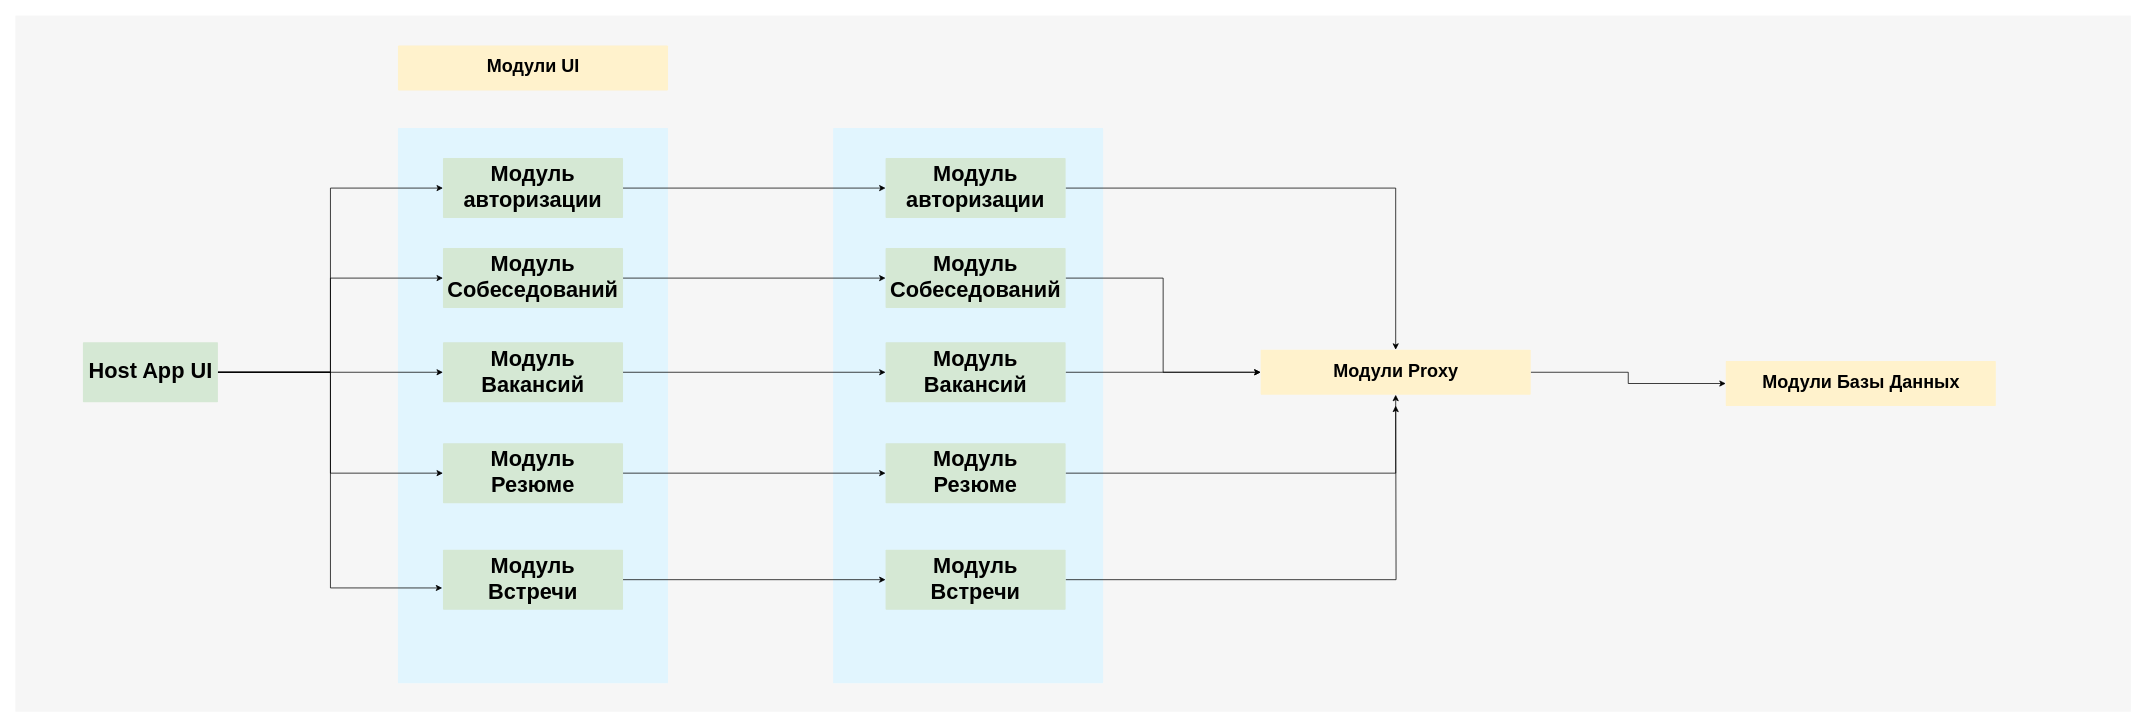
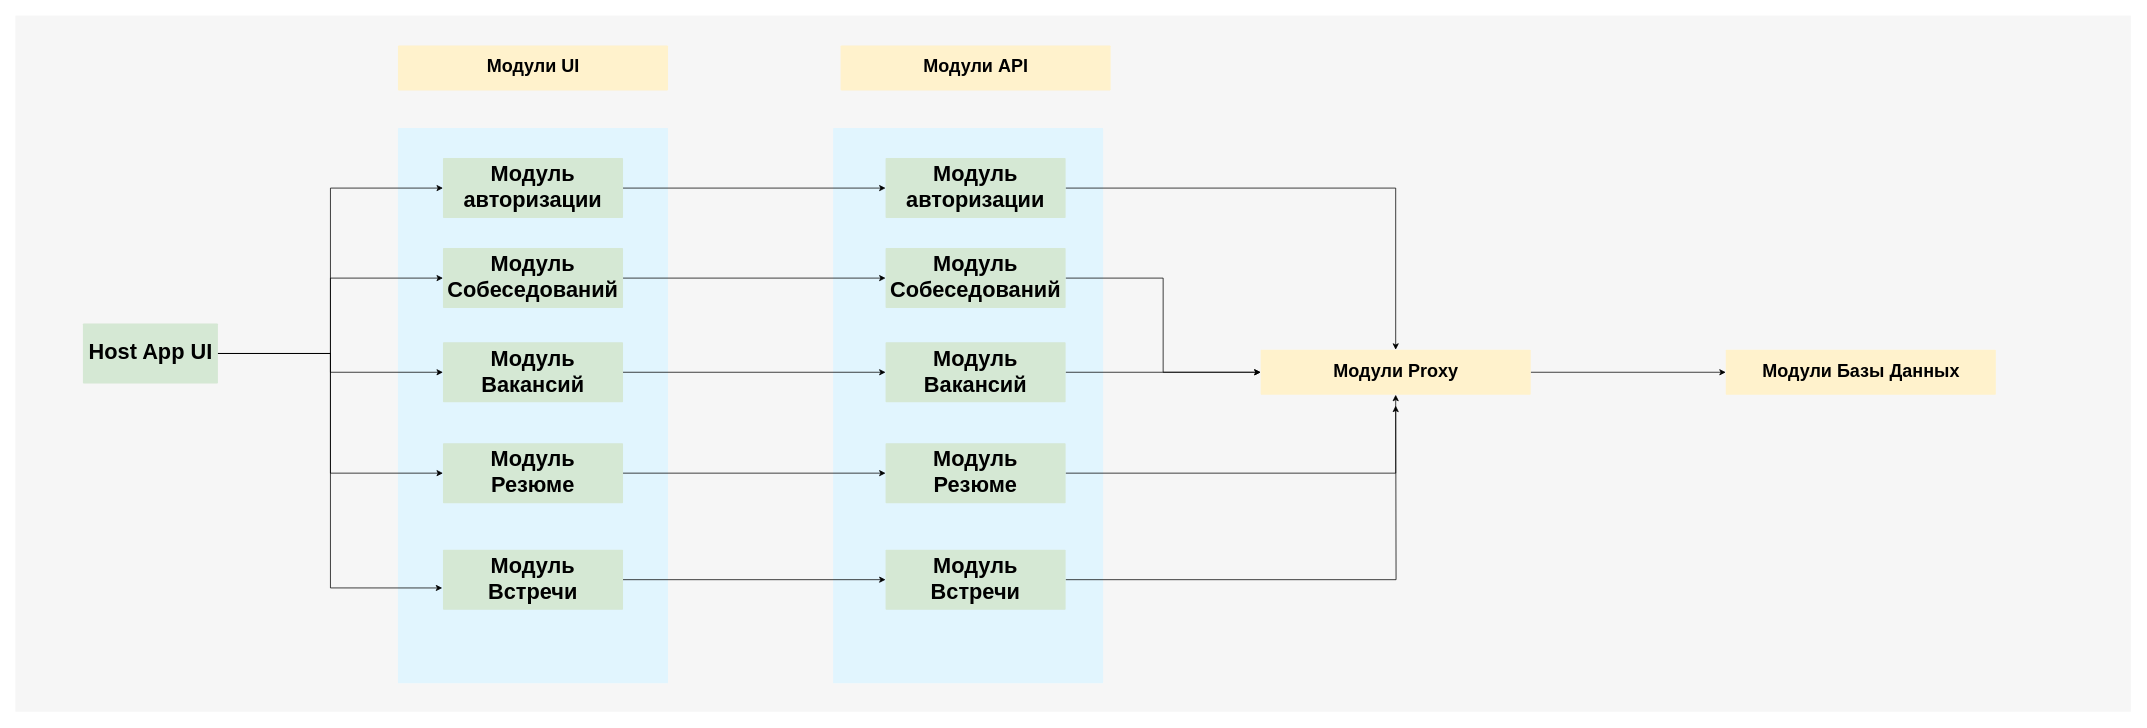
node "Модули API": added
node "Host App UI": moved (150, 372) -> (150, 353)
node "Модули Базы Данных": moved (1860, 383) -> (1860, 372)
